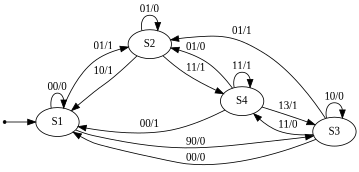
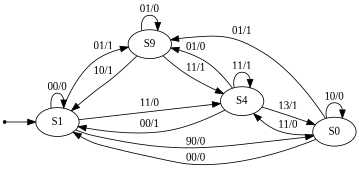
node "S2": label "S2" -> "S9"
edge "S1" -> "S4": added, label "11/0"
node "S3": label "S3" -> "S0"
